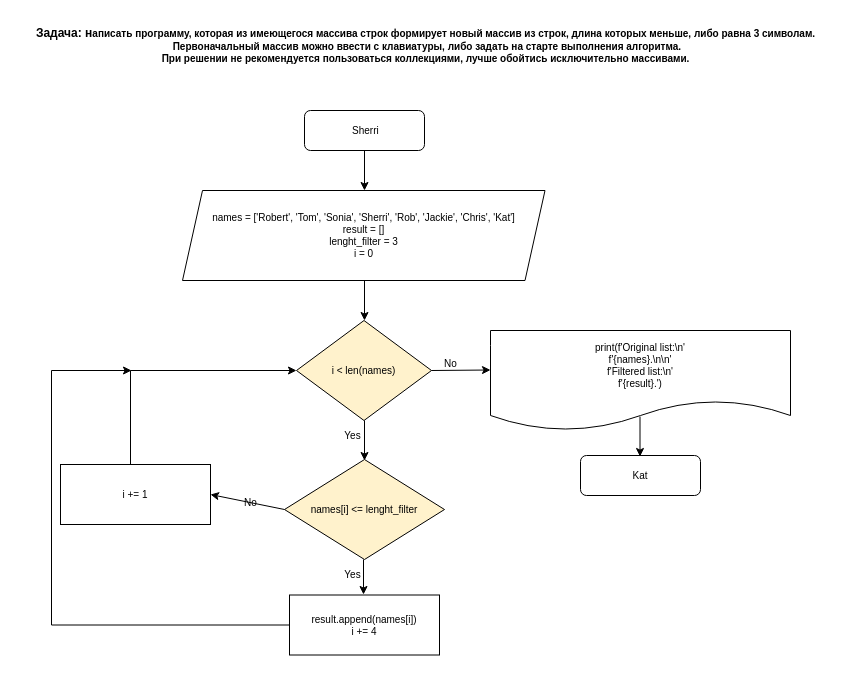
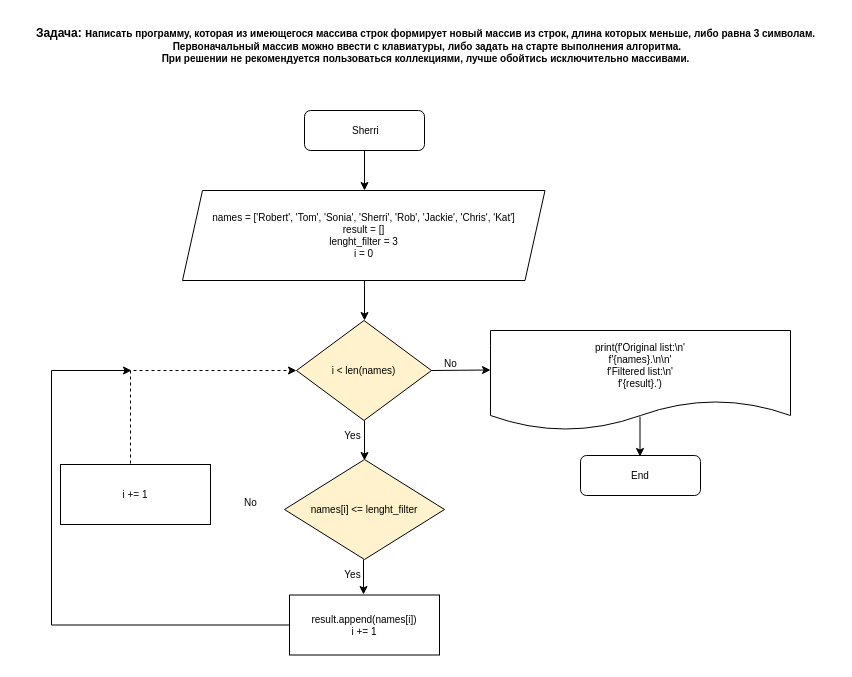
edge "i += 1" -> "i < len(names)": style solid -> dashed
node "Kat": label "Kat" -> "End"
edge "names[i] <= lenght_filter" -> "i += 1": removed
node "result.append(names[i]) i += 4": label "result.append(names[i]) i += 4" -> "result.append(names[i]) i += 1"
